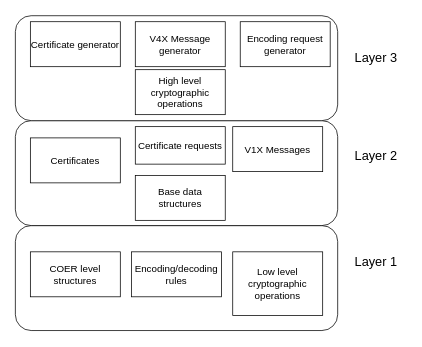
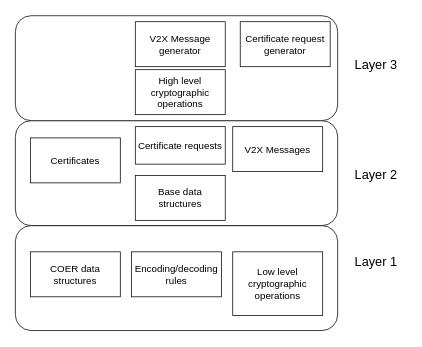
node "Certificate generator": removed
node "V4X Message generator": label "V4X Message generator" -> "V2X Message generator"
node "Encoding request generator": label "Encoding request generator" -> "Certificate request generator"
node "Layer 3": moved (380, 56) -> (380, 63)
node "V1X Messages": label "V1X Messages" -> "V2X Messages"
node "Layer 2": moved (380, 154) -> (380, 173)
node "COER level structures": label "COER level structures" -> "COER data structures"
